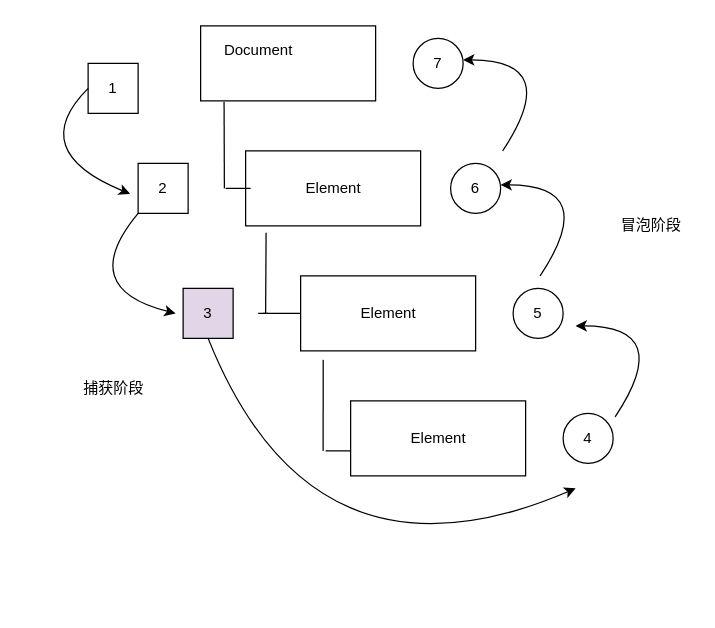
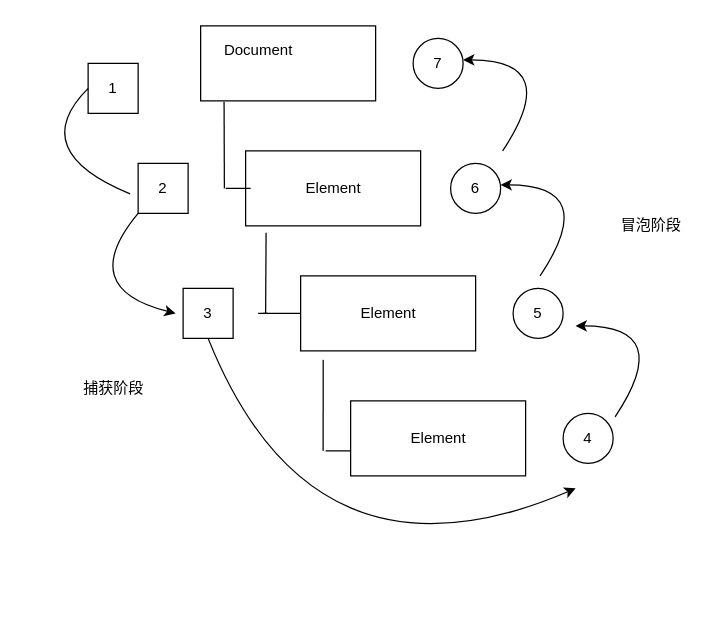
edge "1" -> "2": arrowhead classic -> none
node "3": fillcolor #e1d5e7 -> #ffffff
